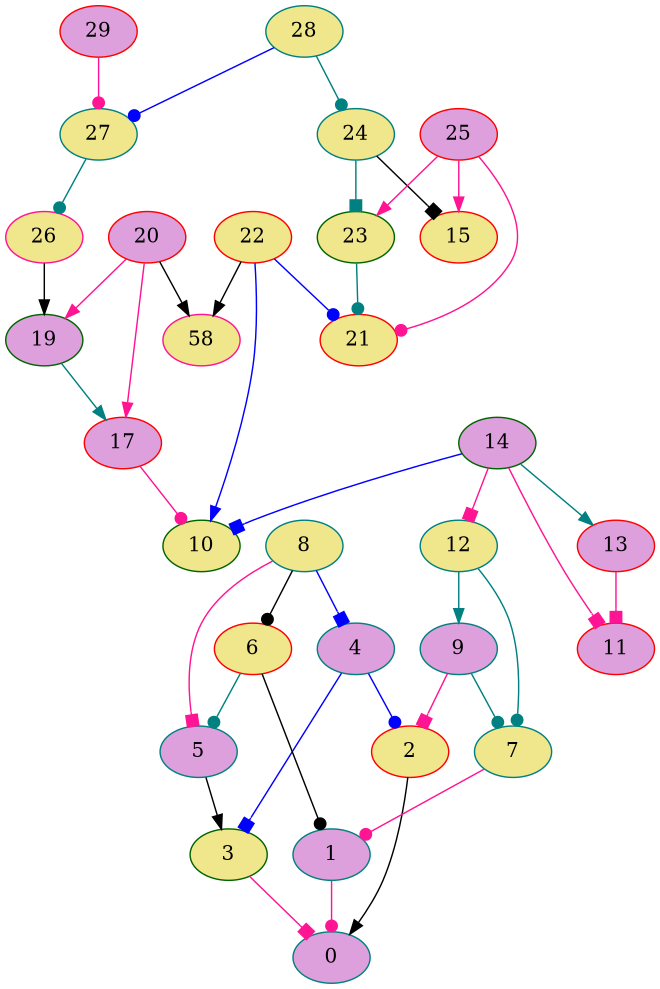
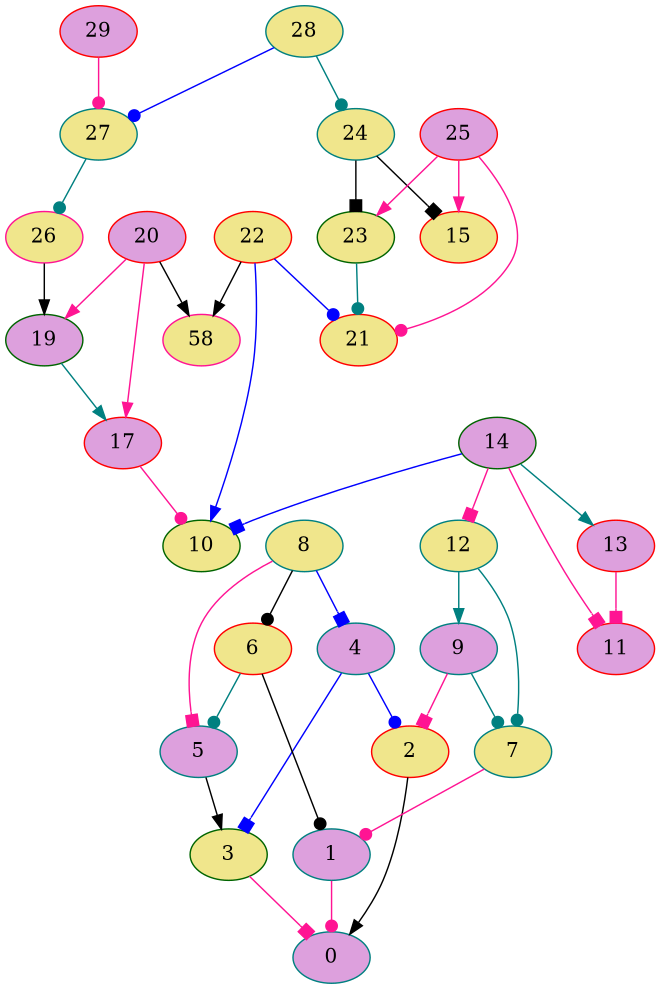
edge "24" -> "23": color teal -> black
